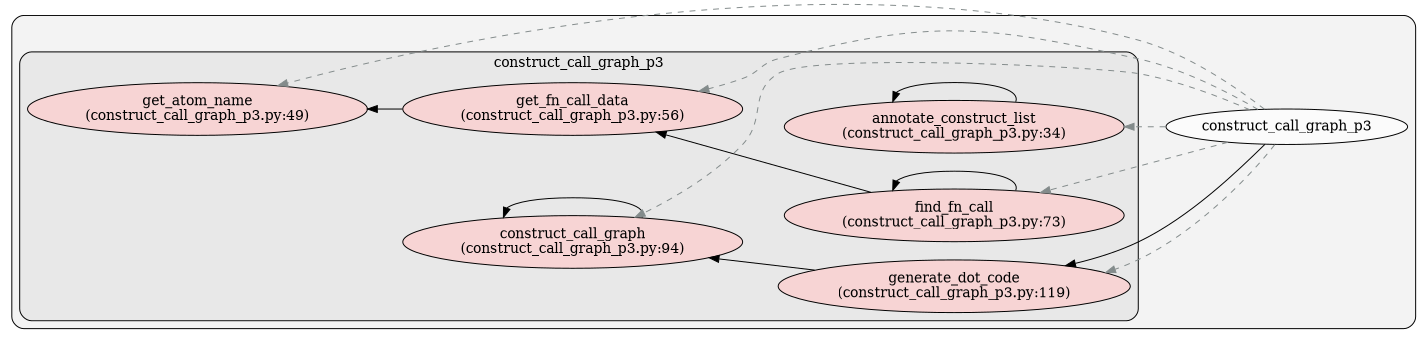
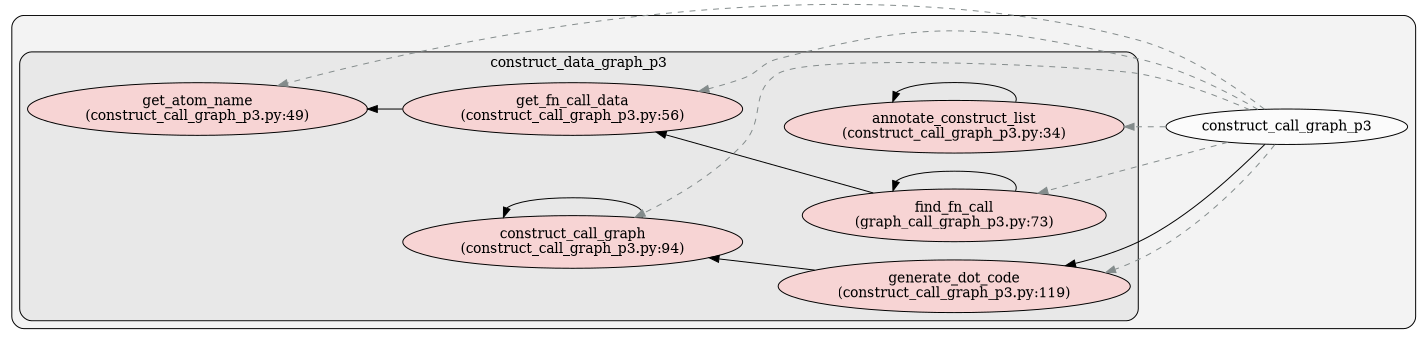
cluster "construct_call_graph_p3": label "construct_call_graph_p3" -> "construct_data_graph_p3"
node "find_fn_call (construct_call_graph_p3.py:73)": label "find_fn_call (construct_call_graph_p3.py:73)" -> "find_fn_call (graph_call_graph_p3.py:73)"
